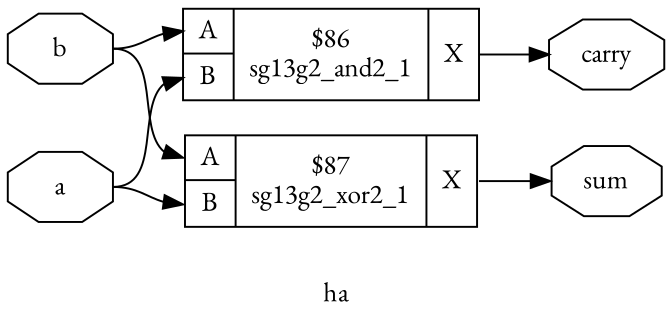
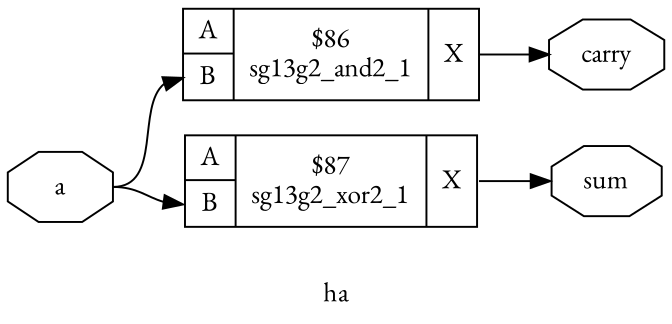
node "b": removed
